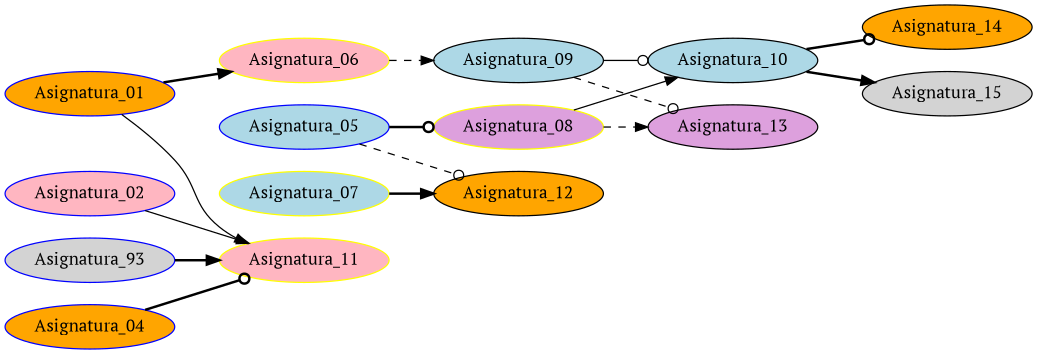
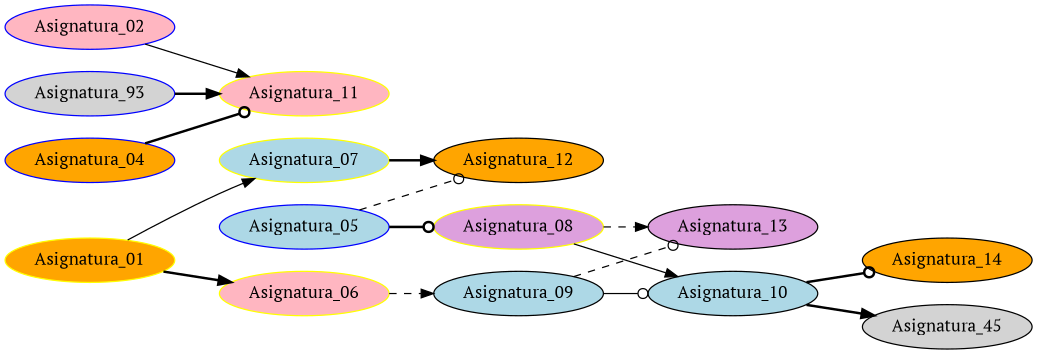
node "Asignatura_01": color blue -> yellow
node "Asignatura_15": label "Asignatura_15" -> "Asignatura_45"
edge "Asignatura_01" -> "Asignatura_11": now "Asignatura_01" -> "Asignatura_07"
